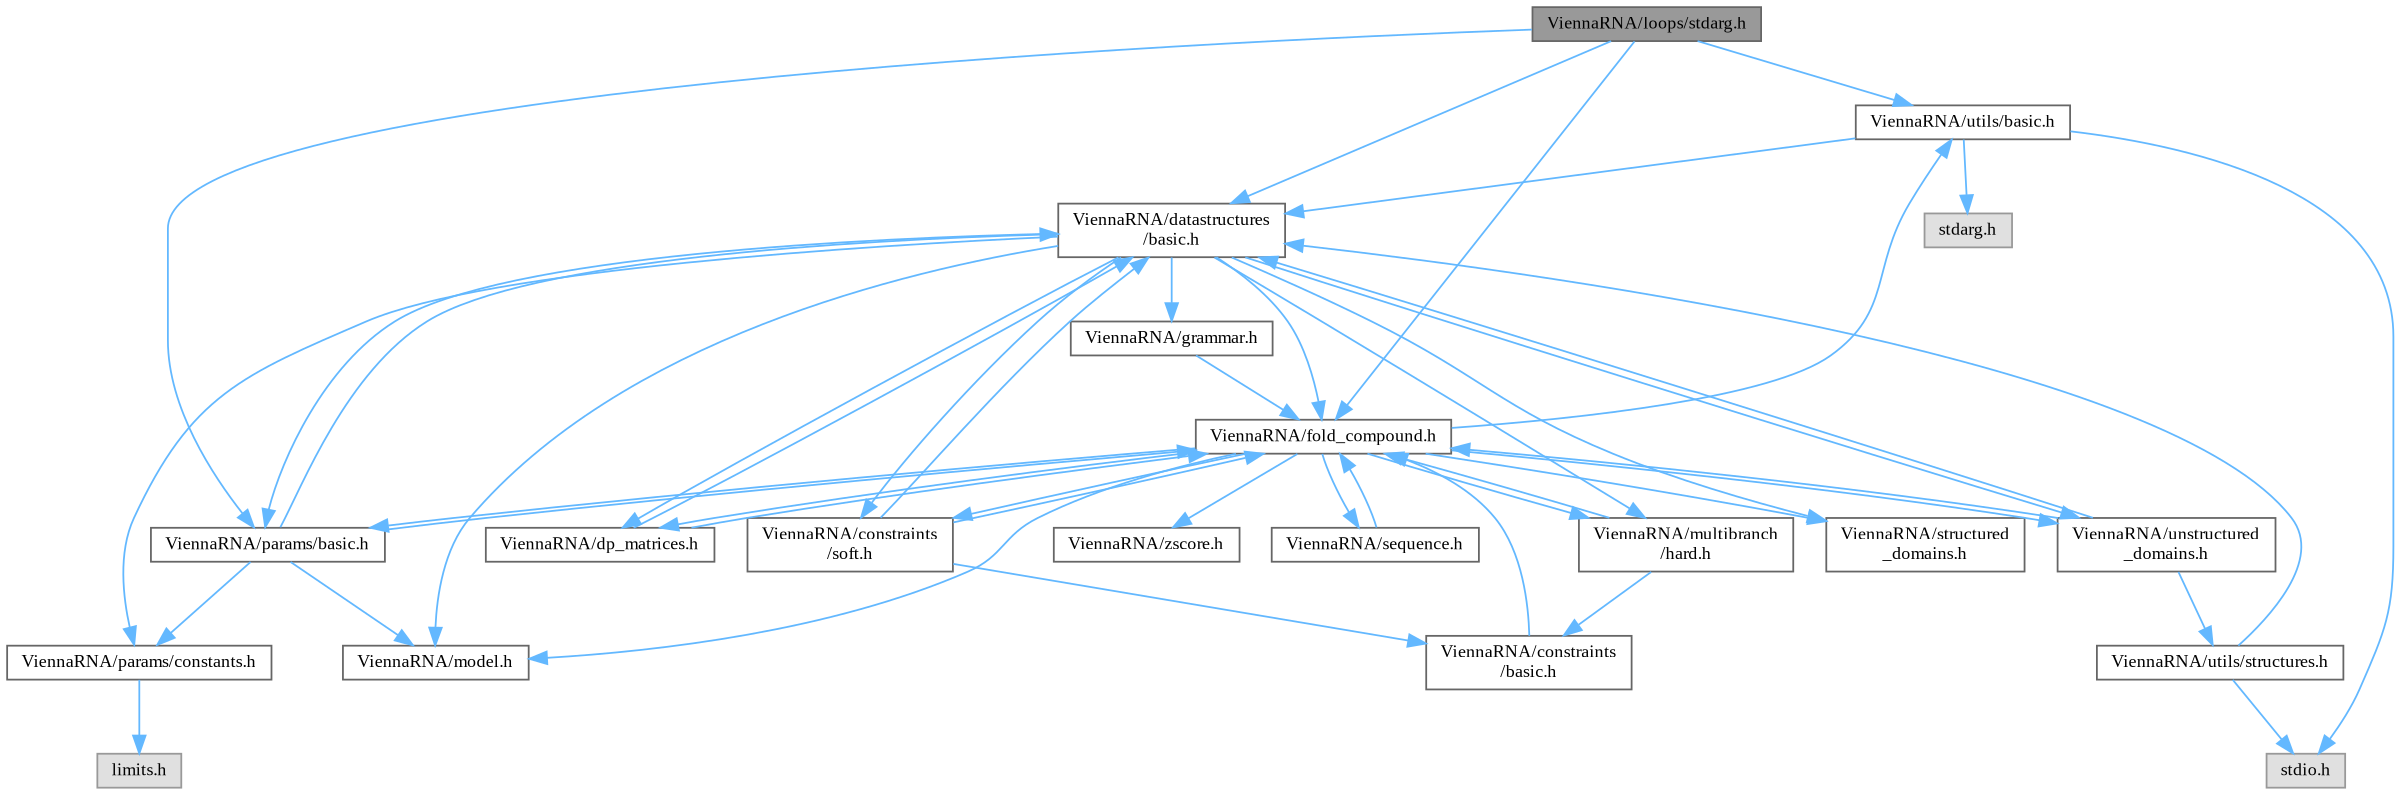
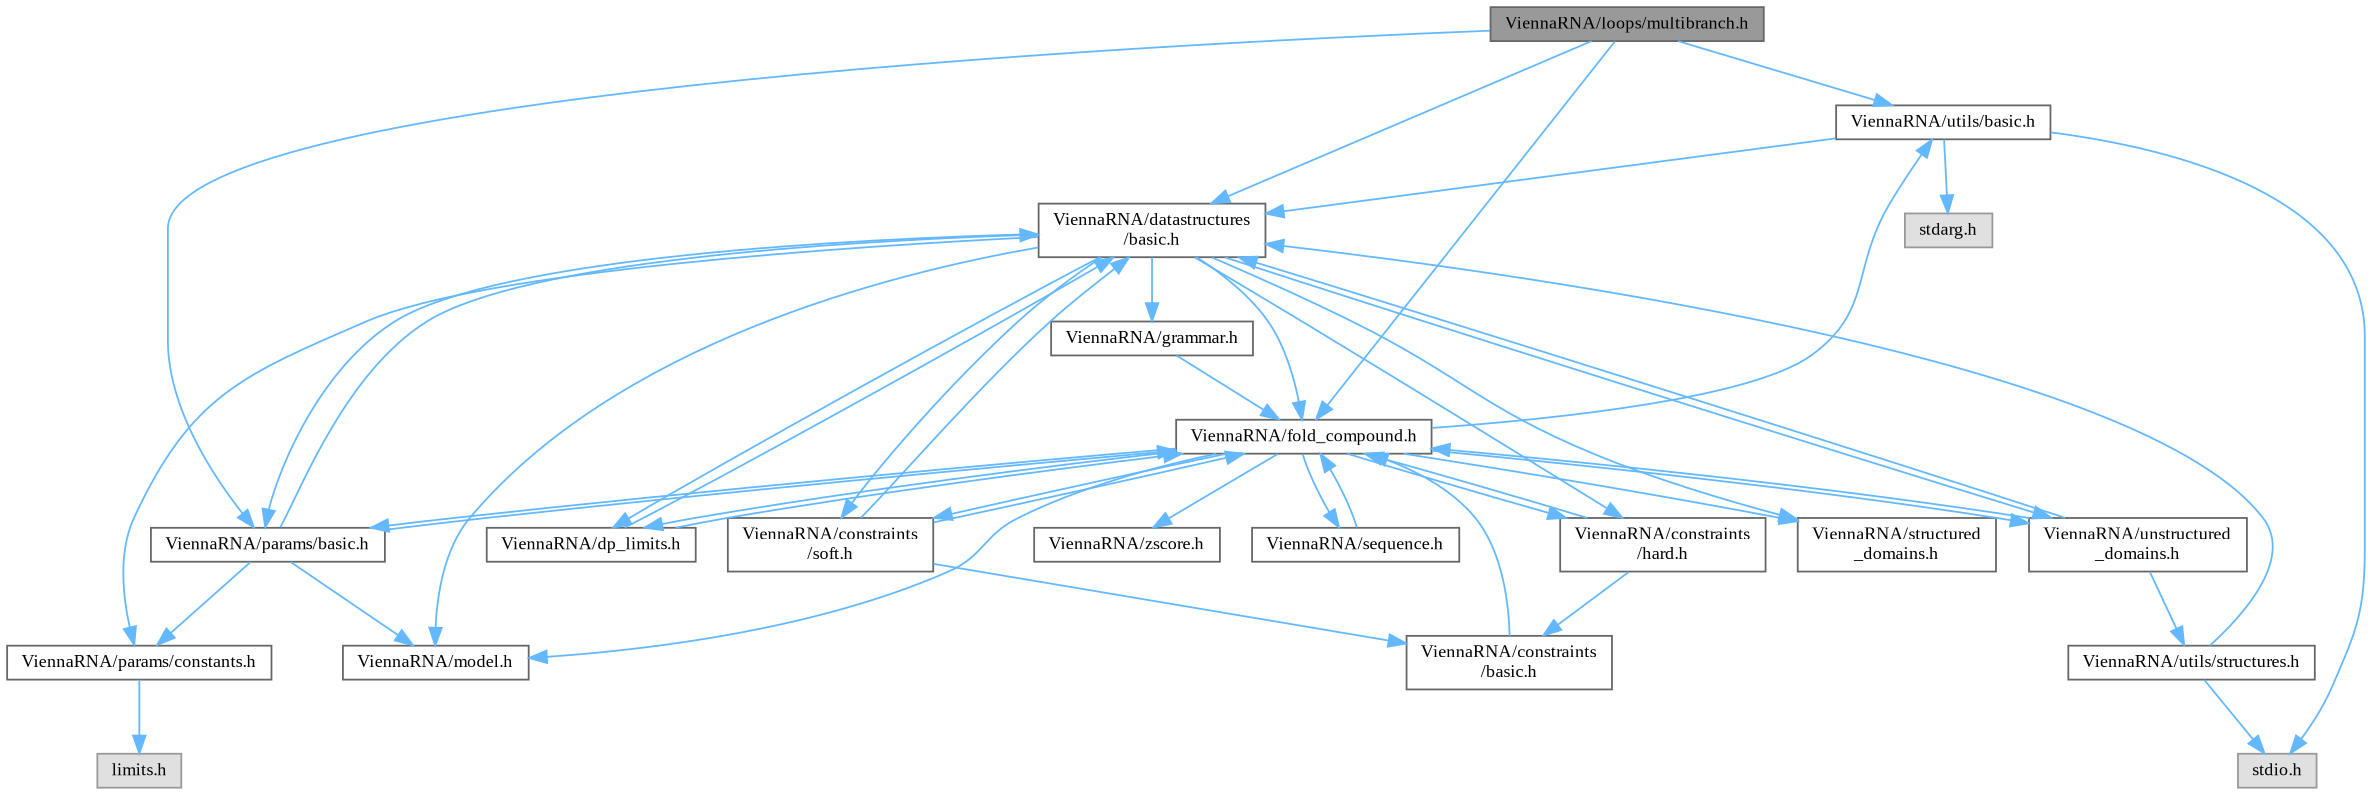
node "ViennaRNA/loops/stdarg.h": label "ViennaRNA/loops/stdarg.h" -> "ViennaRNA/loops/multibranch.h"
node "ViennaRNA/dp_matrices.h": label "ViennaRNA/dp_matrices.h" -> "ViennaRNA/dp_limits.h"
node "ViennaRNA/multibranch /hard.h": label "ViennaRNA/multibranch /hard.h" -> "ViennaRNA/constraints /hard.h"
